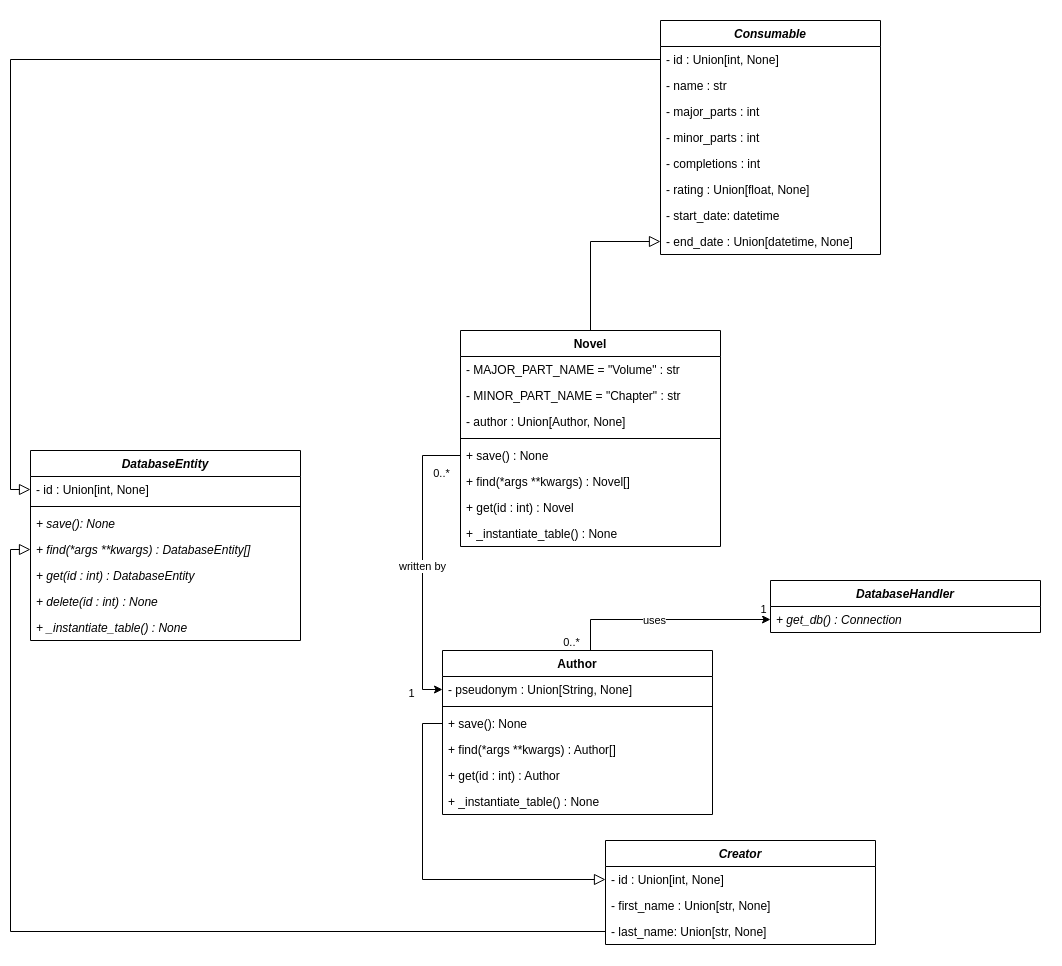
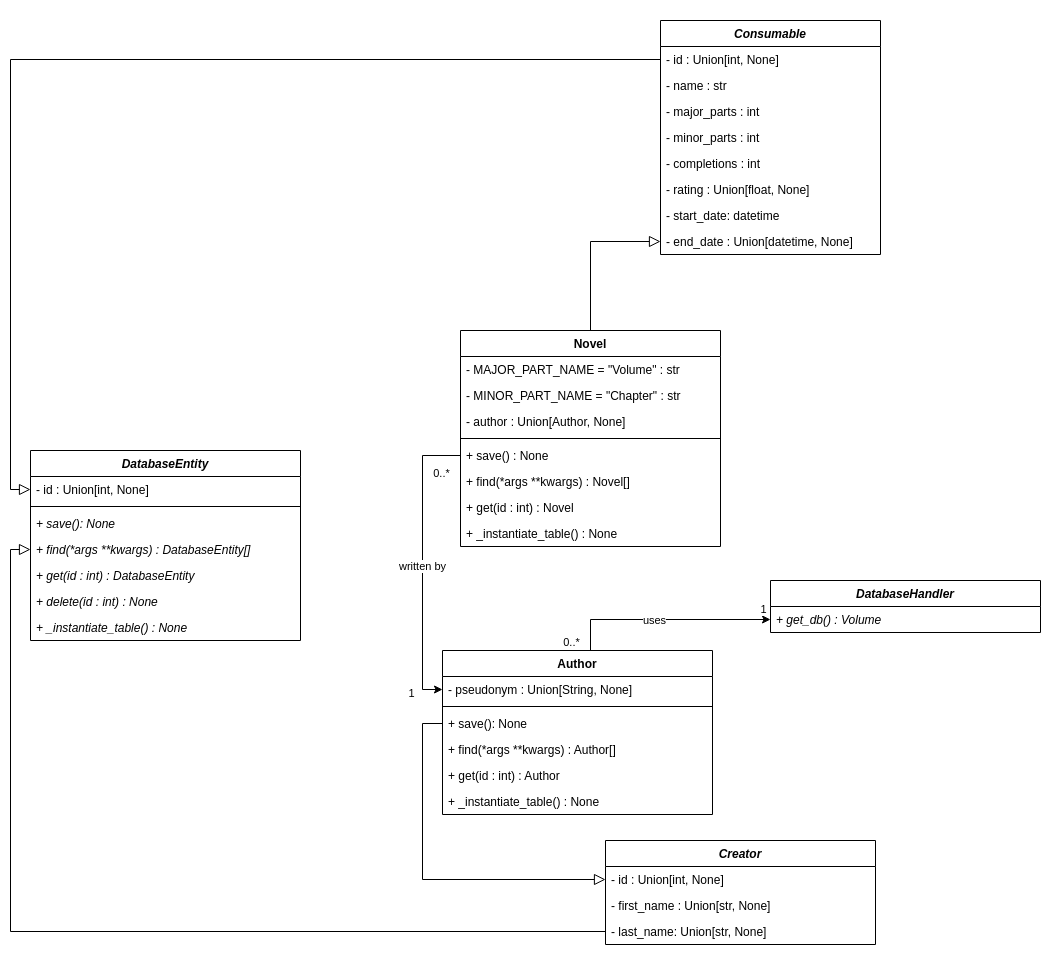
node "+ get_db() : Connection": label "+ get_db() : Connection" -> "+ get_db() : Volume"
